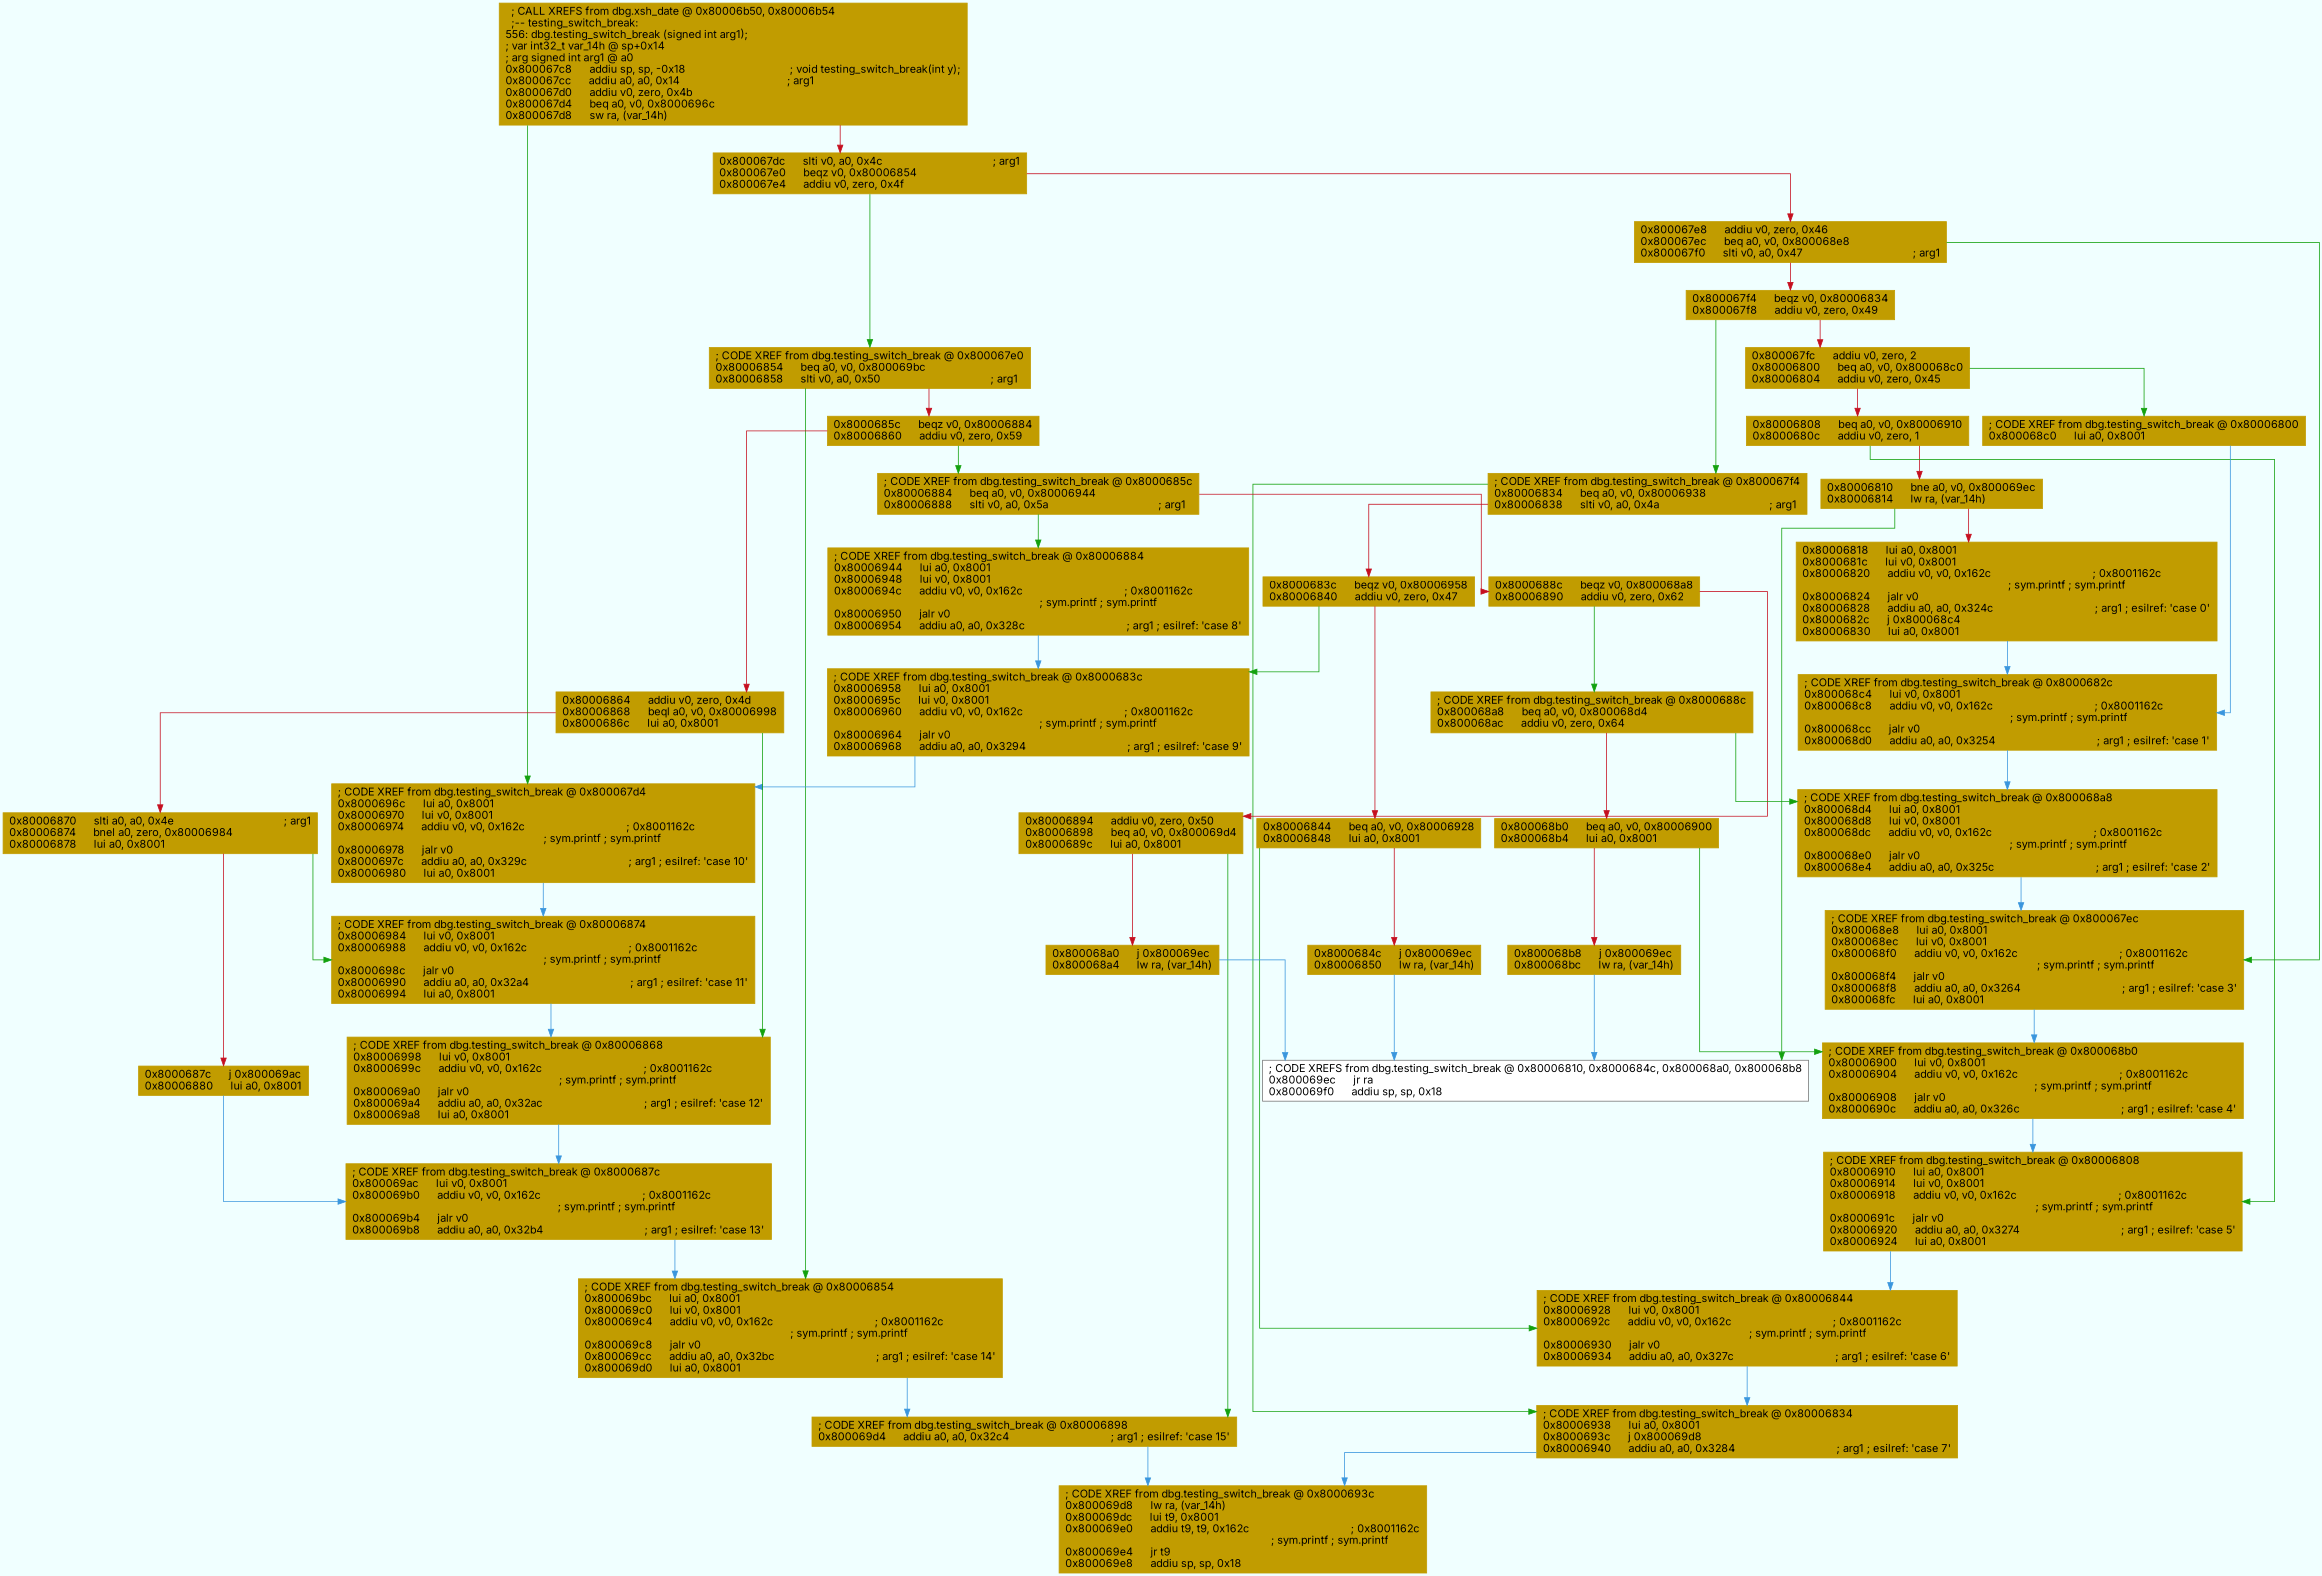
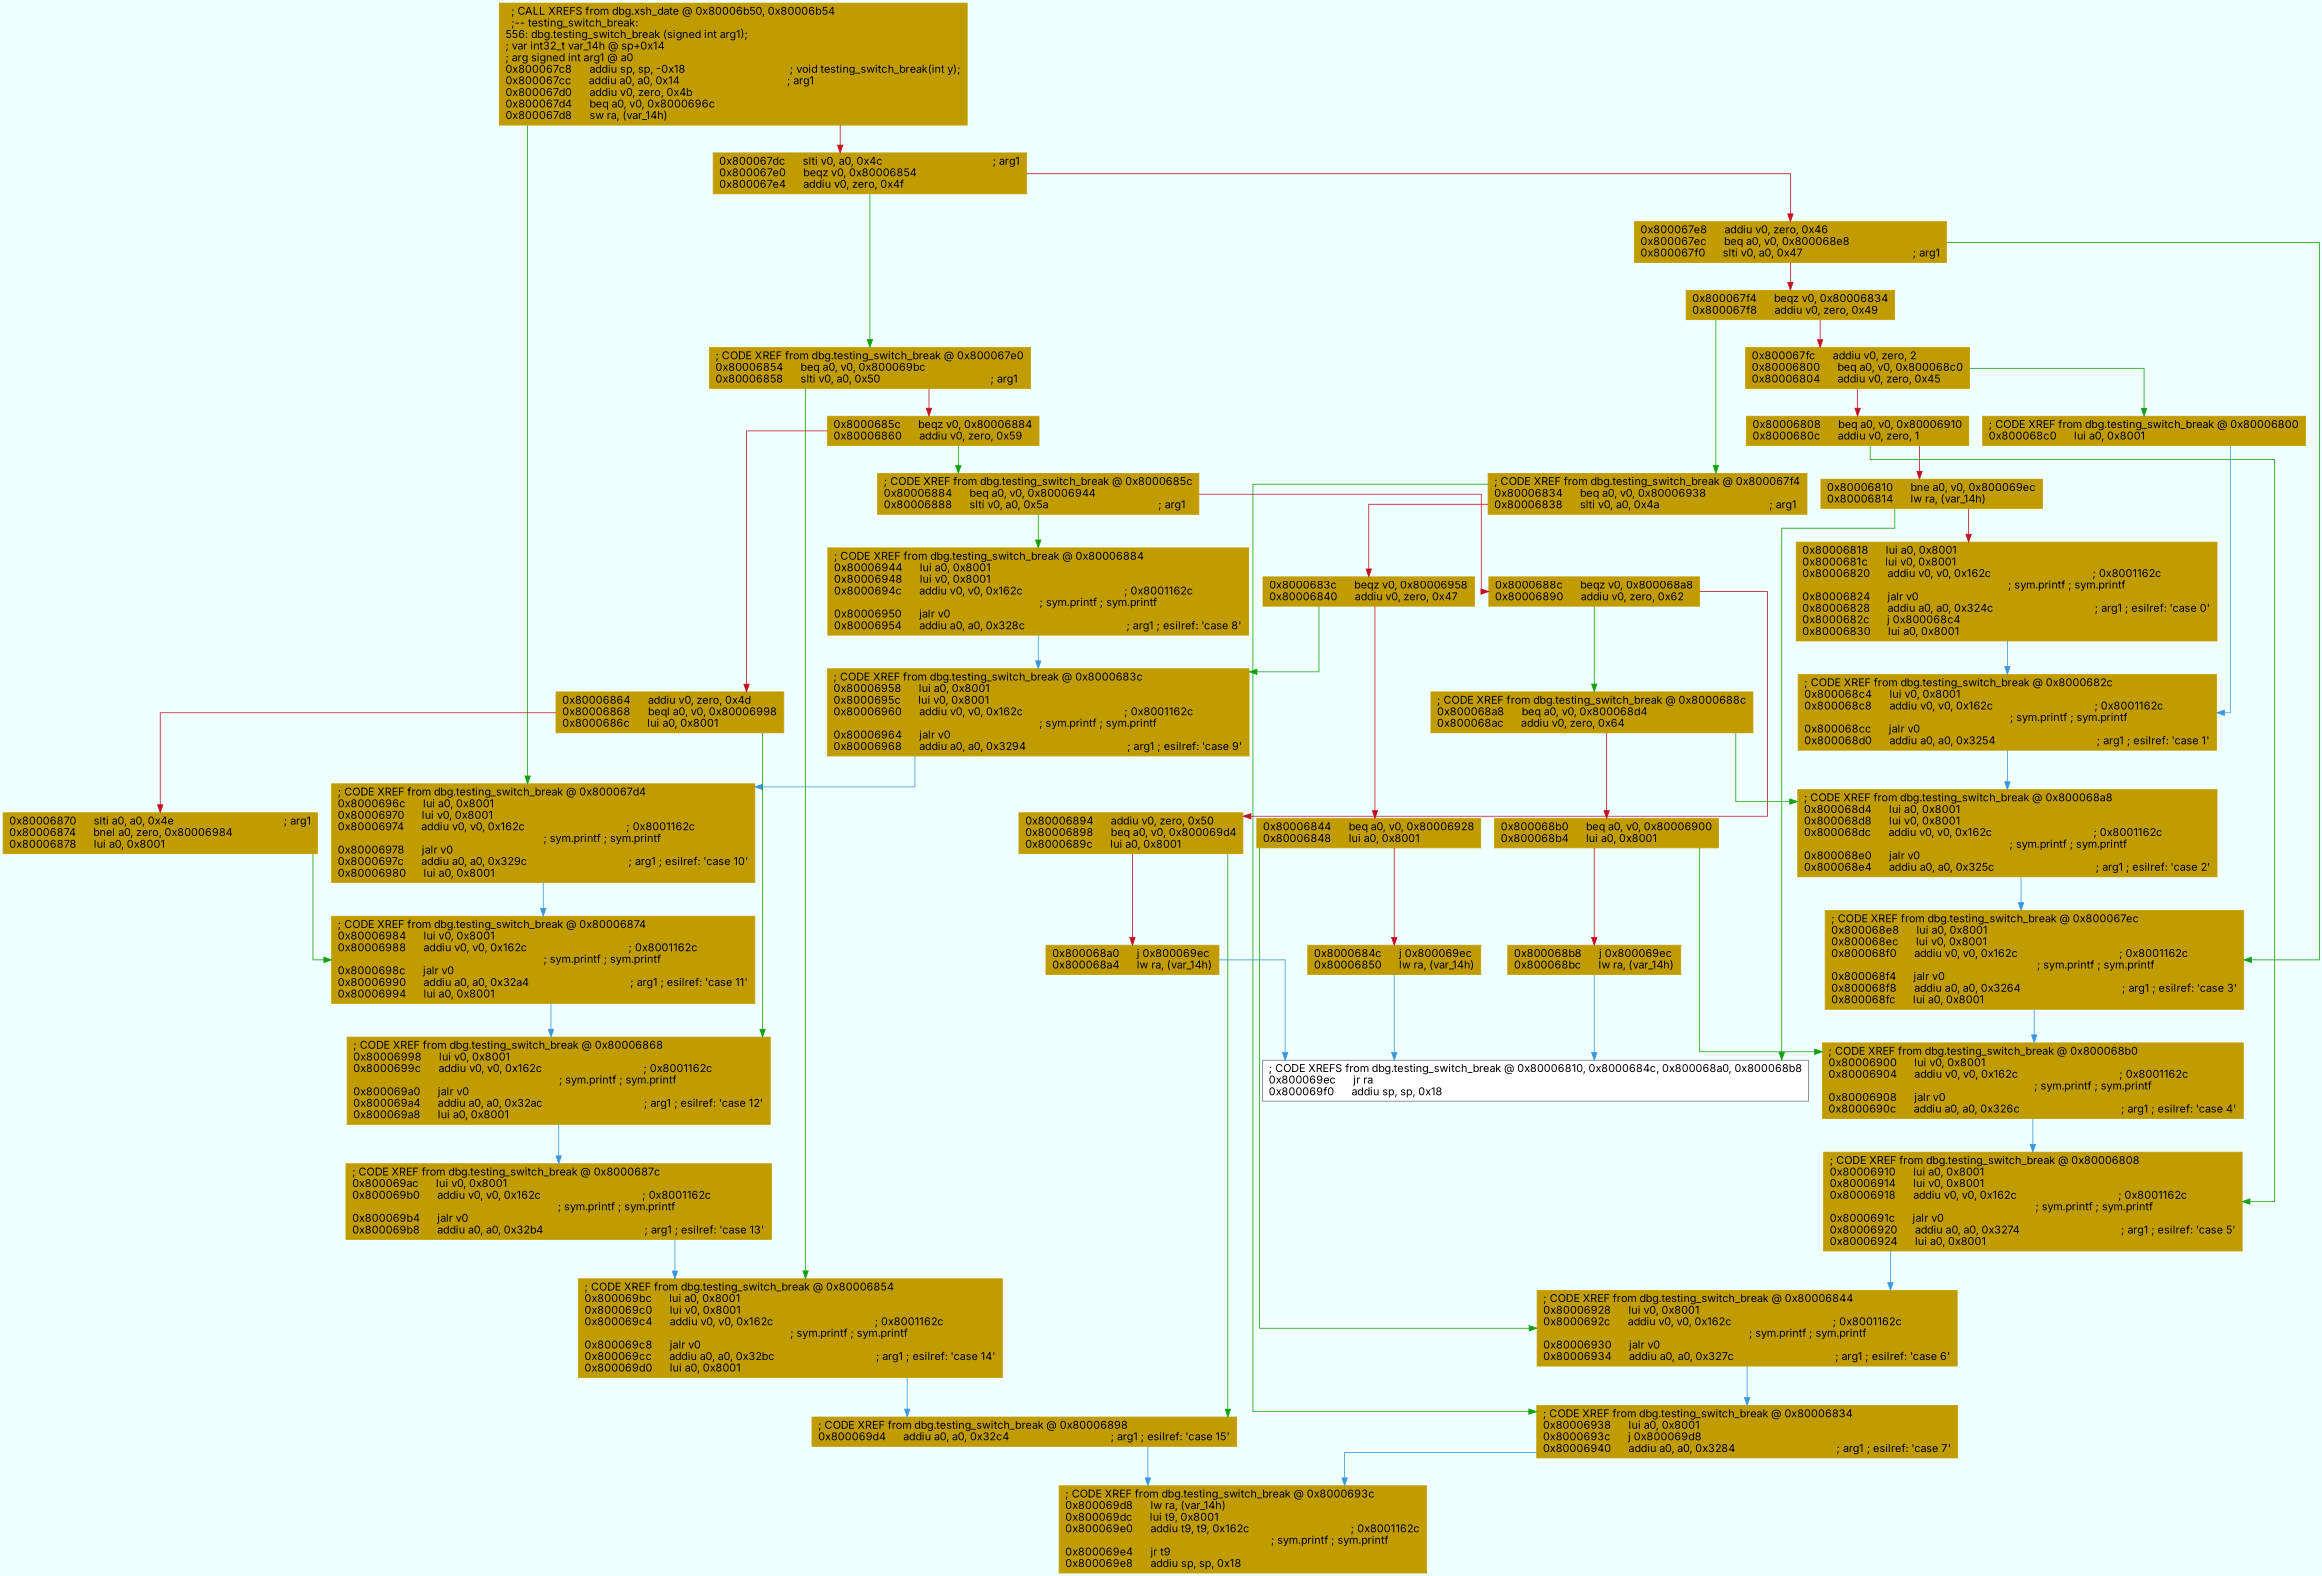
node "0x8000687c      j 0x800069ac 0x80006880      lui a0, 0x8001": removed
